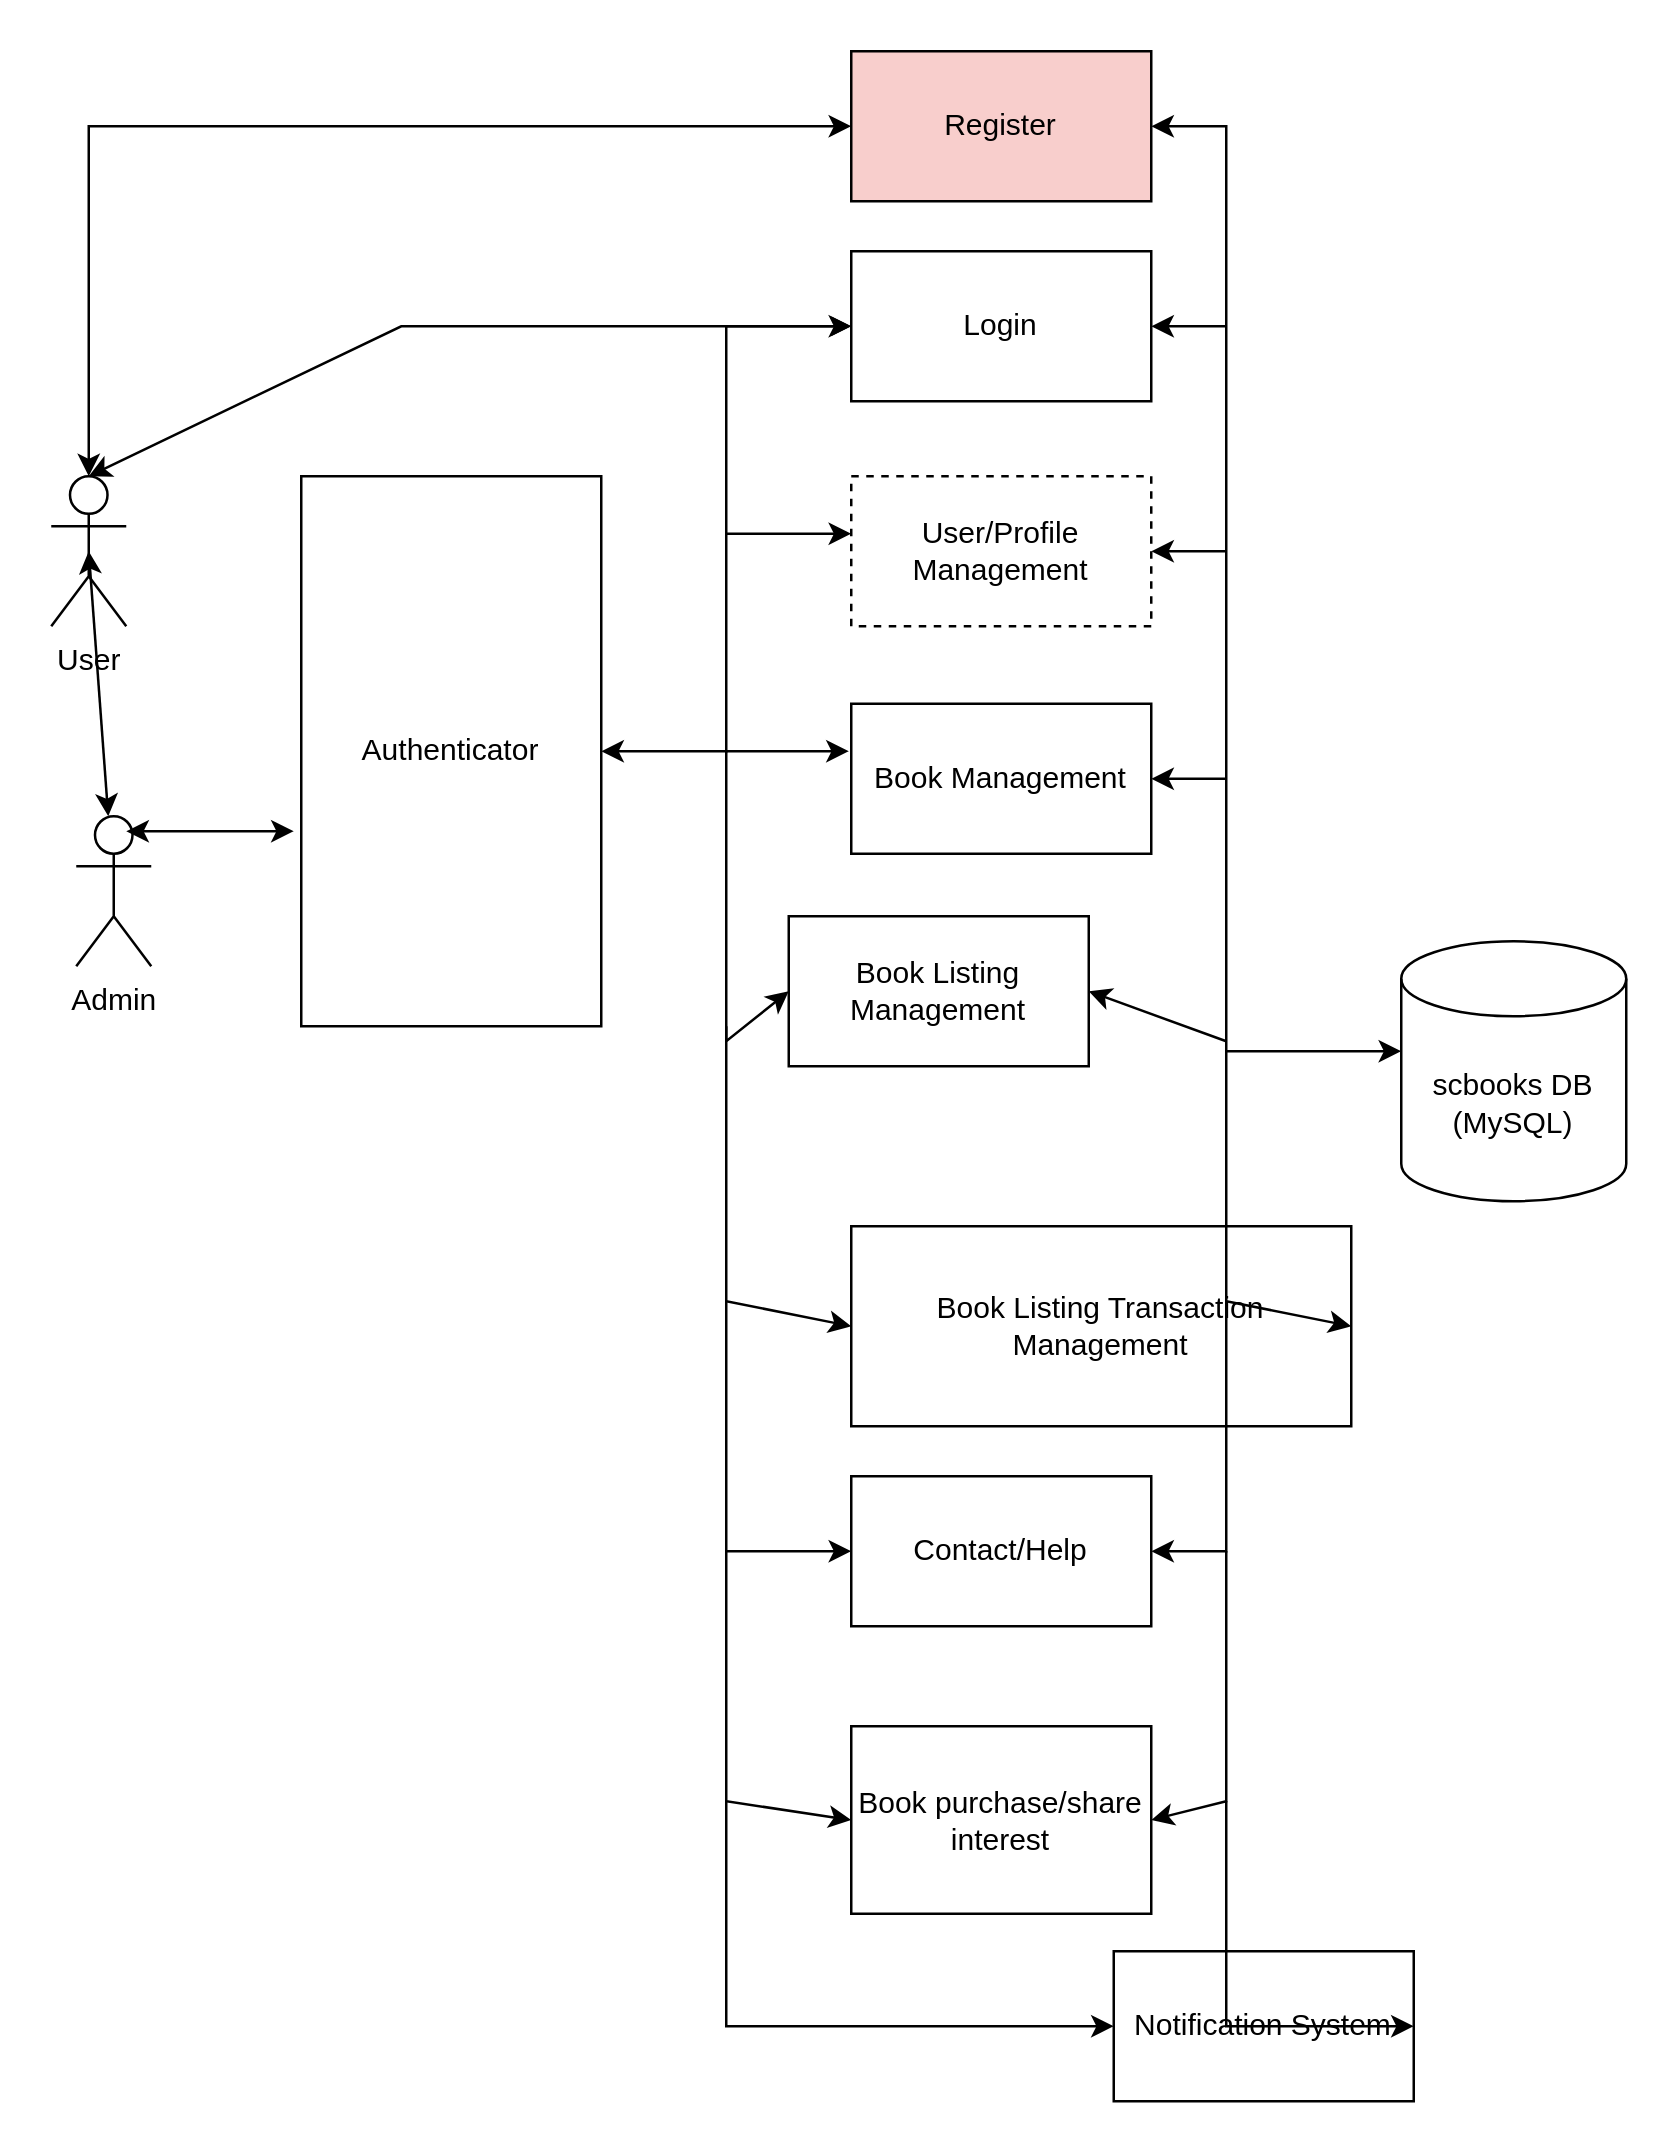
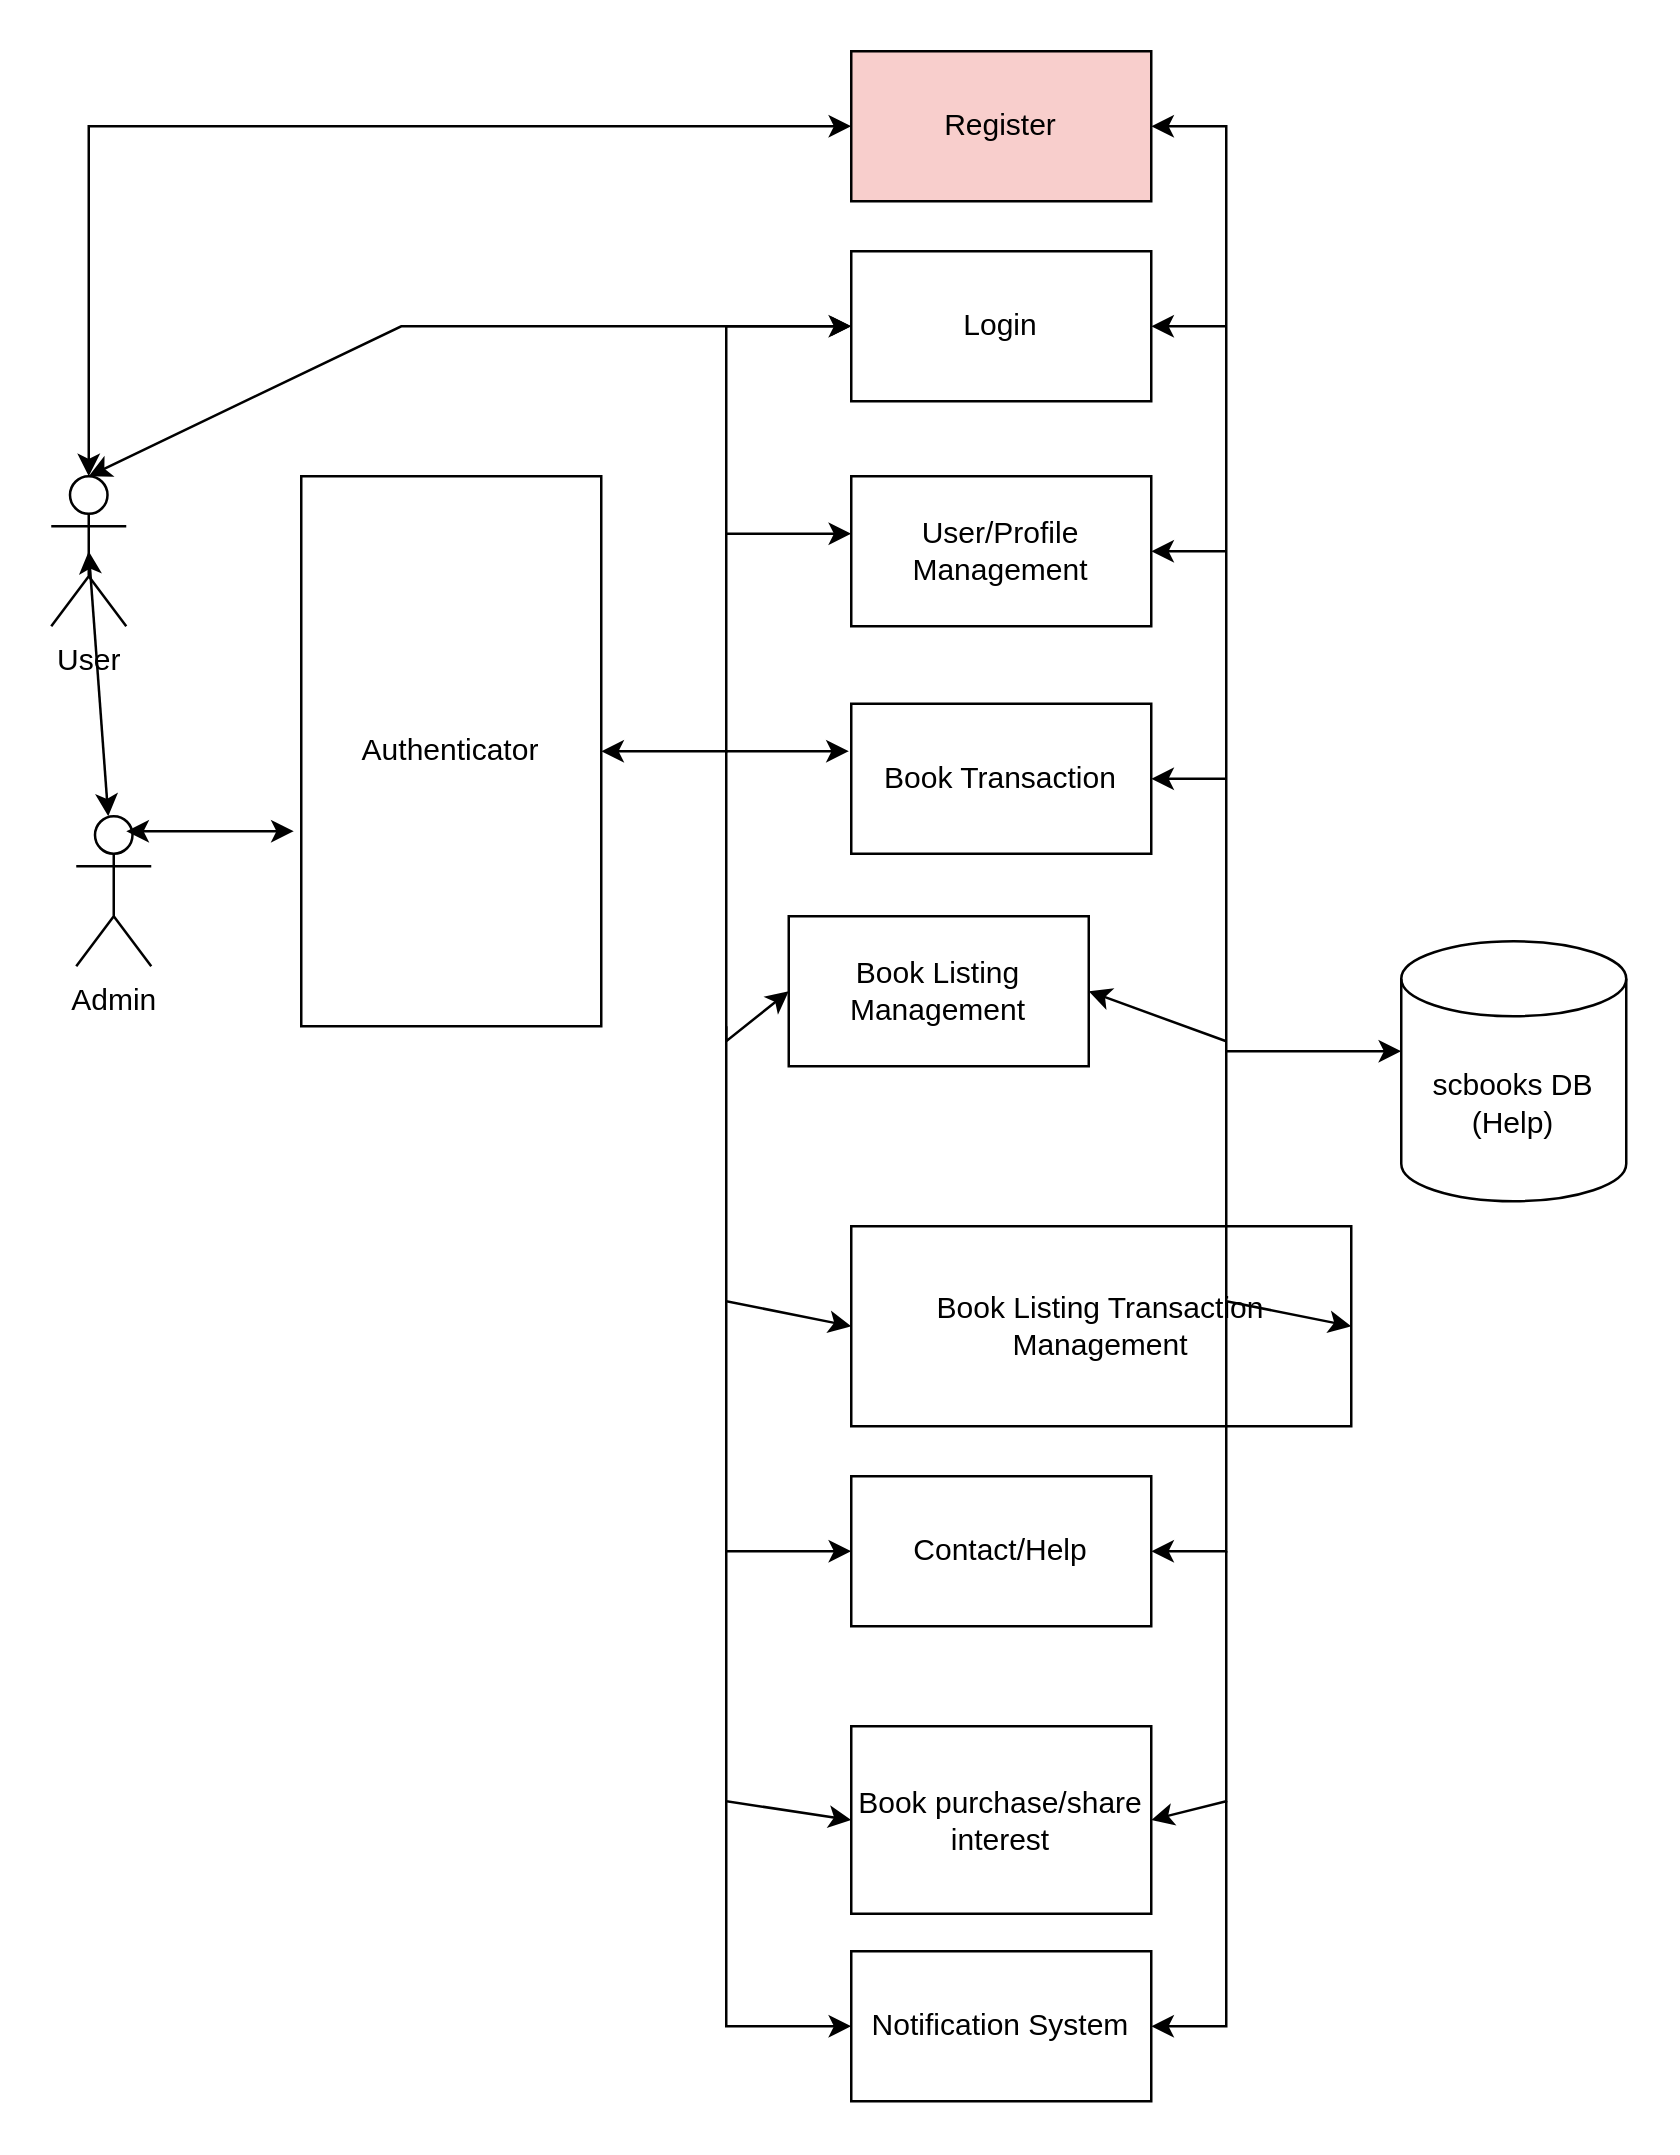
node "User/Profile Management": style dashed -> solid
node "Book Management": label "Book Management" -> "Book Transaction"
node "scbooks DB (MySQL)": label "scbooks DB (MySQL)" -> "scbooks DB (Help)"
node "Notification System": moved (1264, 2026) -> (1001, 2026)
